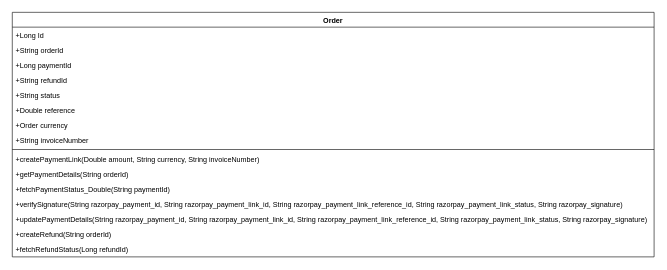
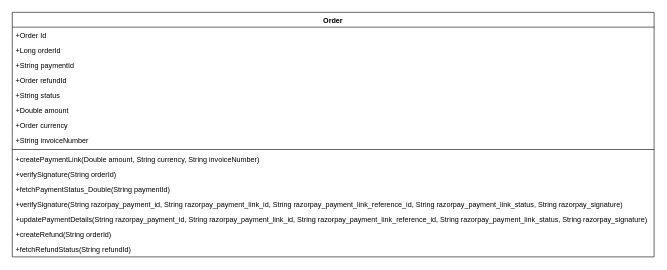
node "+Long Id": label "+Long Id" -> "+Order Id"
node "+String orderId": label "+String orderId" -> "+Long orderId"
node "+Long paymentId": label "+Long paymentId" -> "+String paymentId"
node "+String refundId": label "+String refundId" -> "+Order refundId"
node "+Double reference": label "+Double reference" -> "+Double amount"
node "+getPaymentDetails(String orderId)": label "+getPaymentDetails(String orderId)" -> "+verifySignature(String orderId)"
node "+fetchRefundStatus(Long refundId)": label "+fetchRefundStatus(Long refundId)" -> "+fetchRefundStatus(String refundId)"
